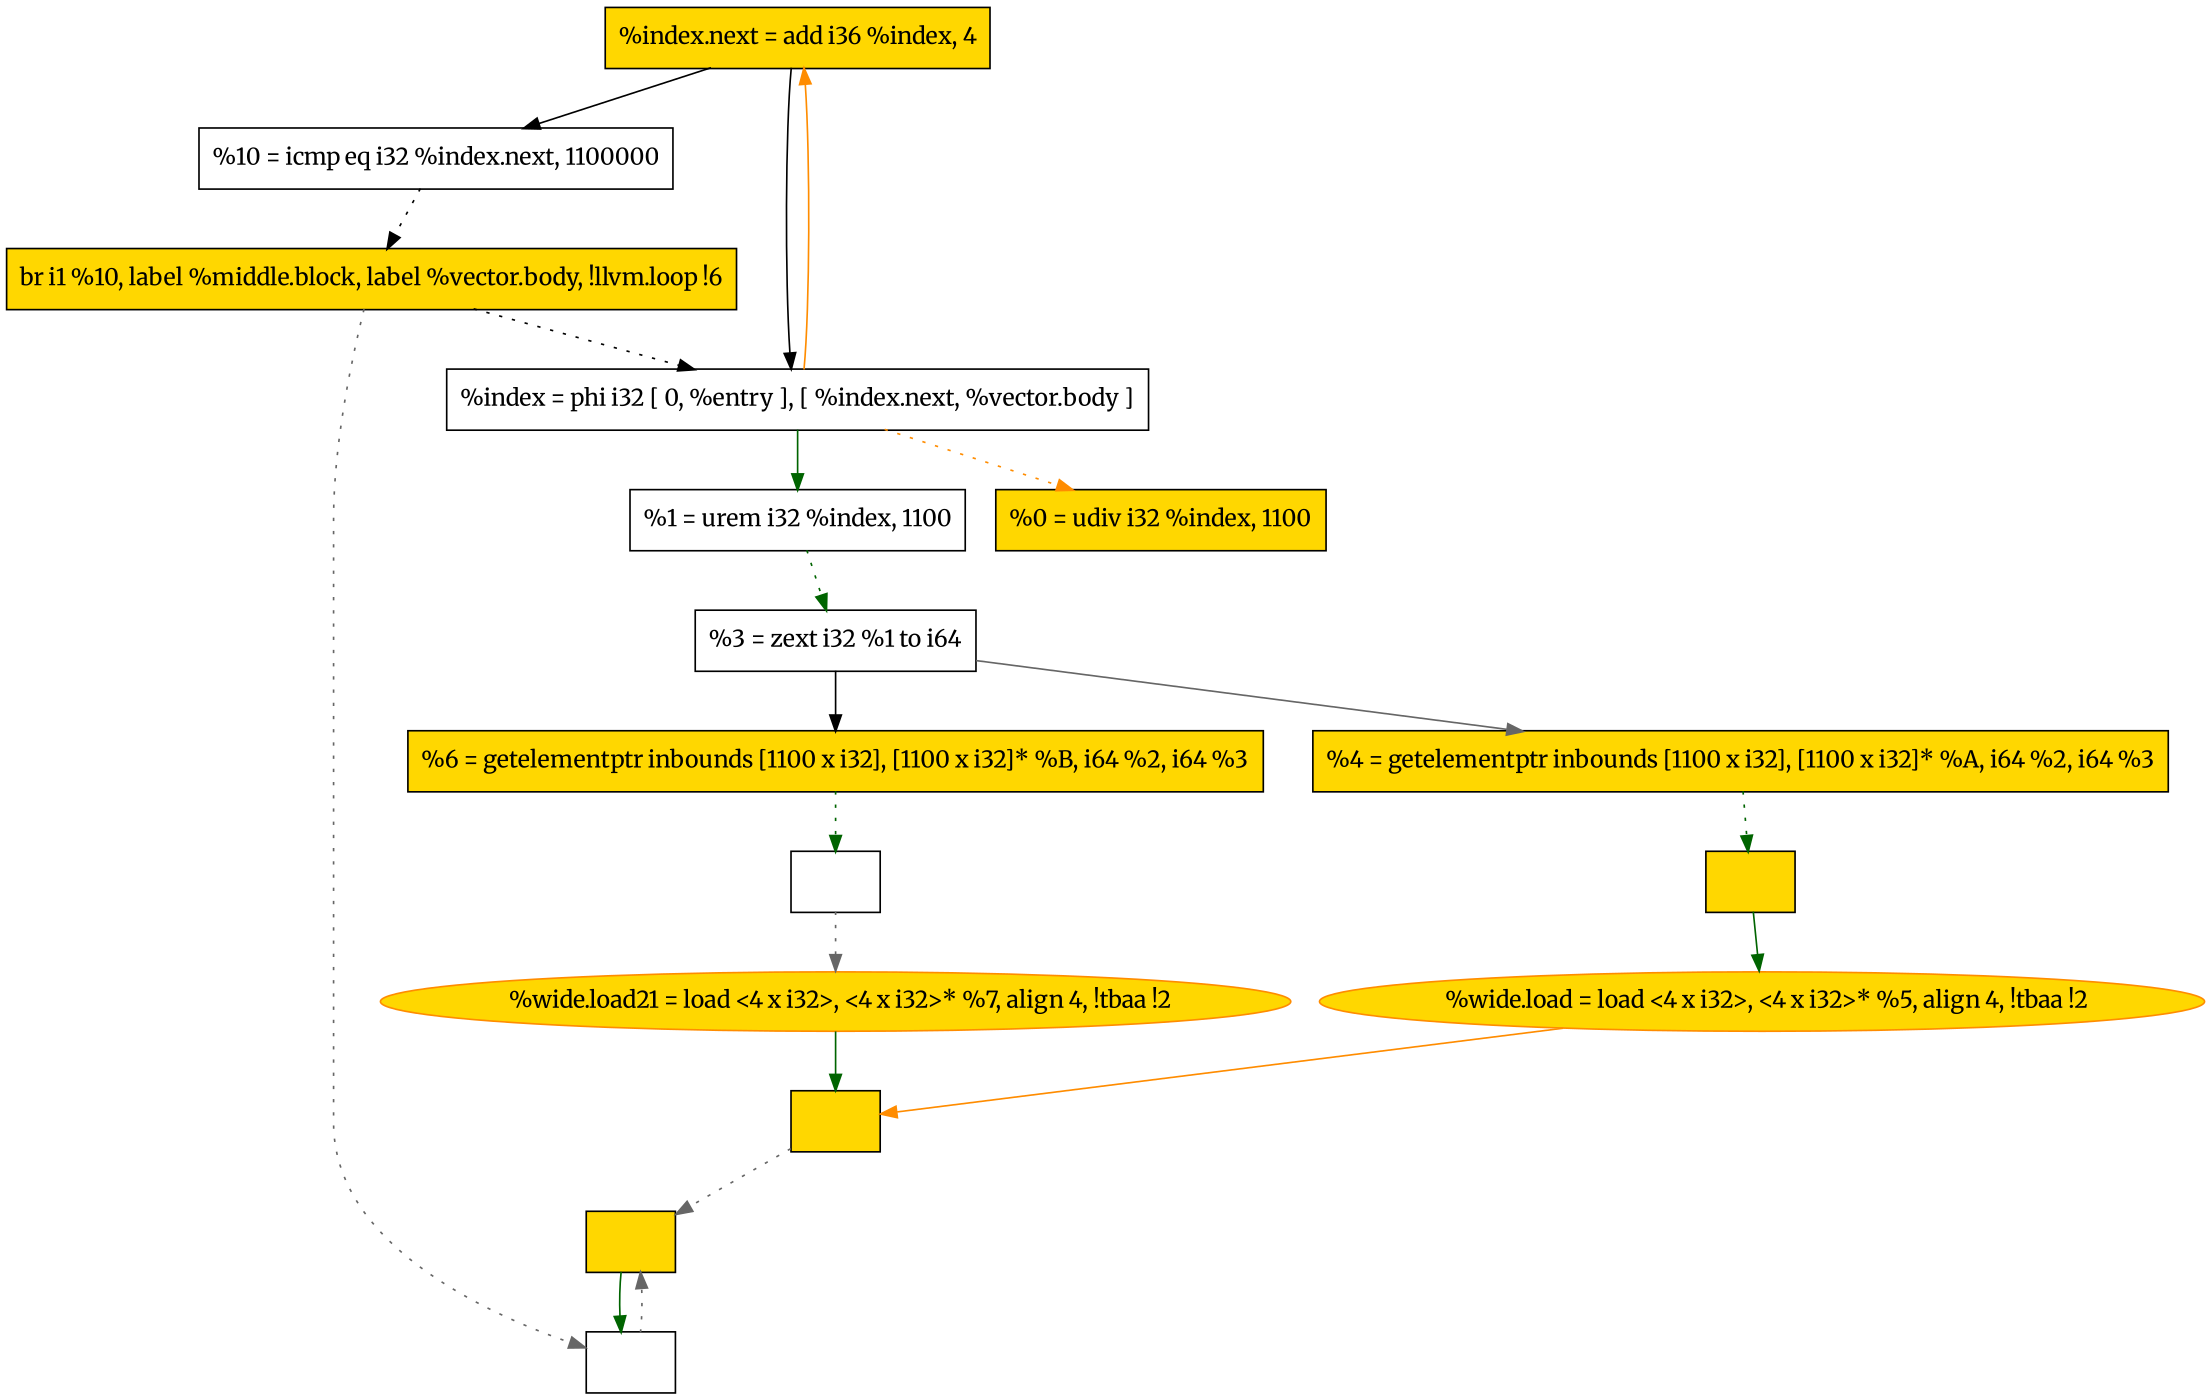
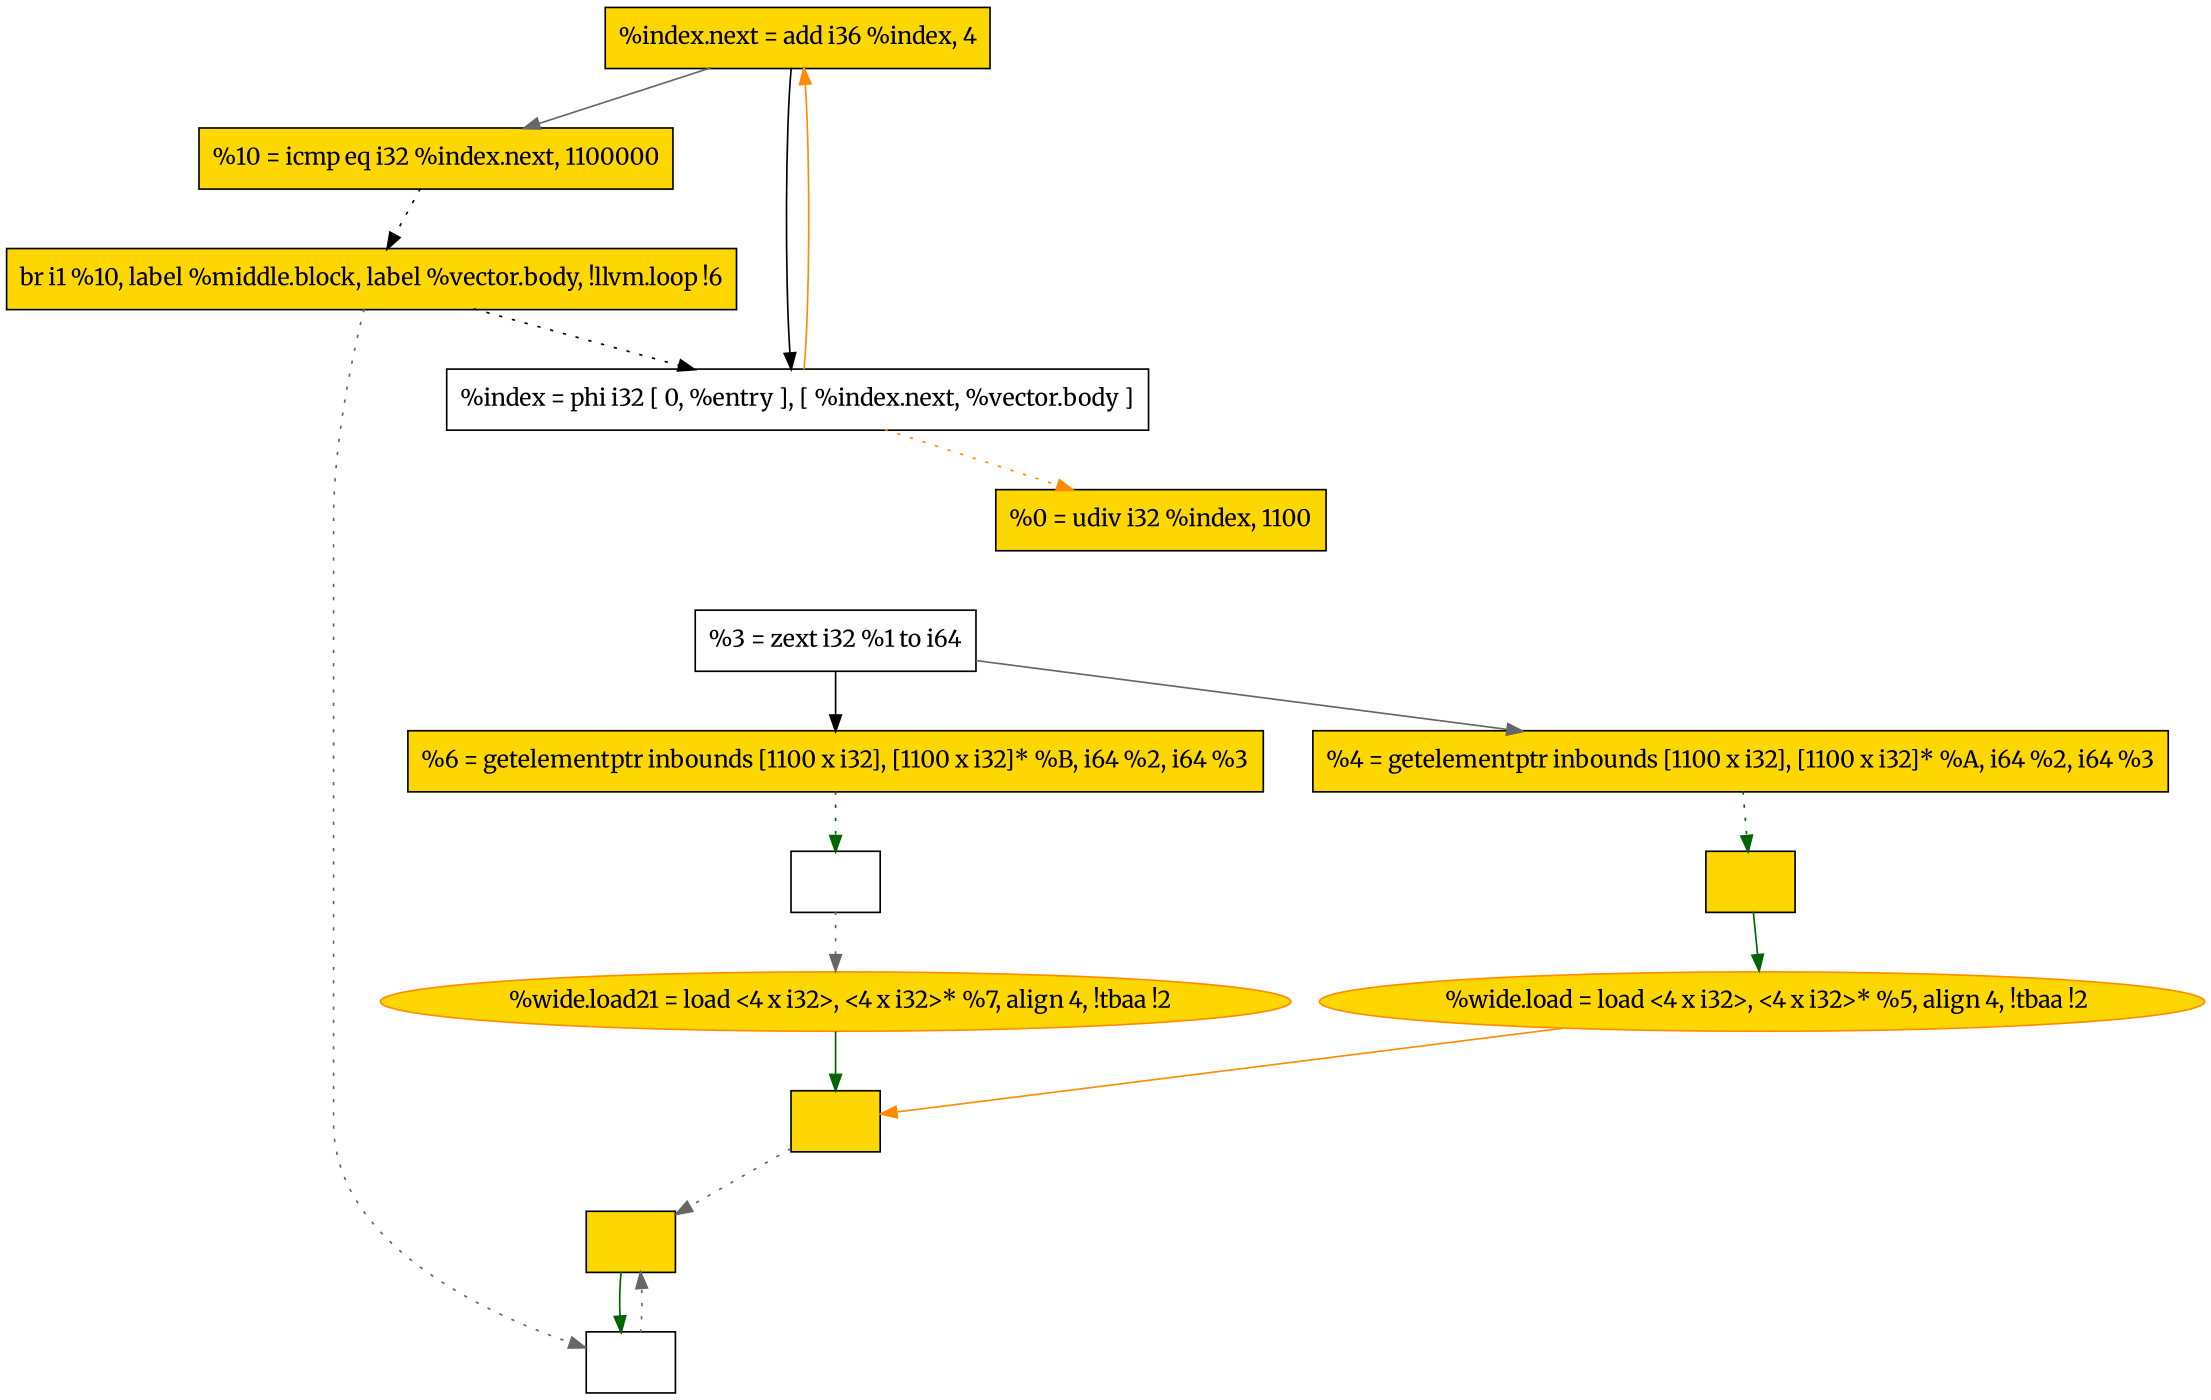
edge "%index.next = add i36 %index, 4" -> "%10 = icmp eq i32 %index.next, 1100000": color black -> gray40
node "%10 = icmp eq i32 %index.next, 1100000": fillcolor white -> gold
node "%1 = urem i32 %index, 1100": removed
